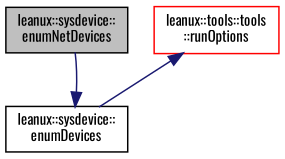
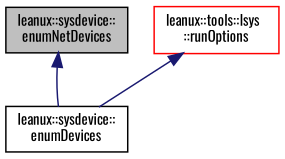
node "leanux::tools::tools ::runOptions": label "leanux::tools::tools ::runOptions" -> "leanux::tools::lsys ::runOptions"
edge "leanux::sysdevice:: enumNetDevices" -> "leanux::sysdevice:: enumDevices": reversed
